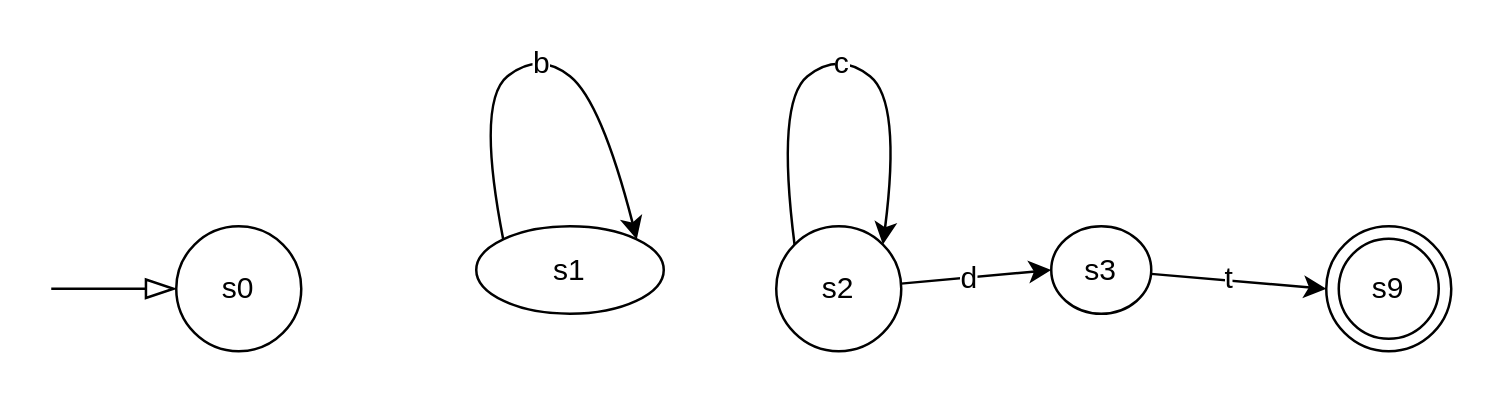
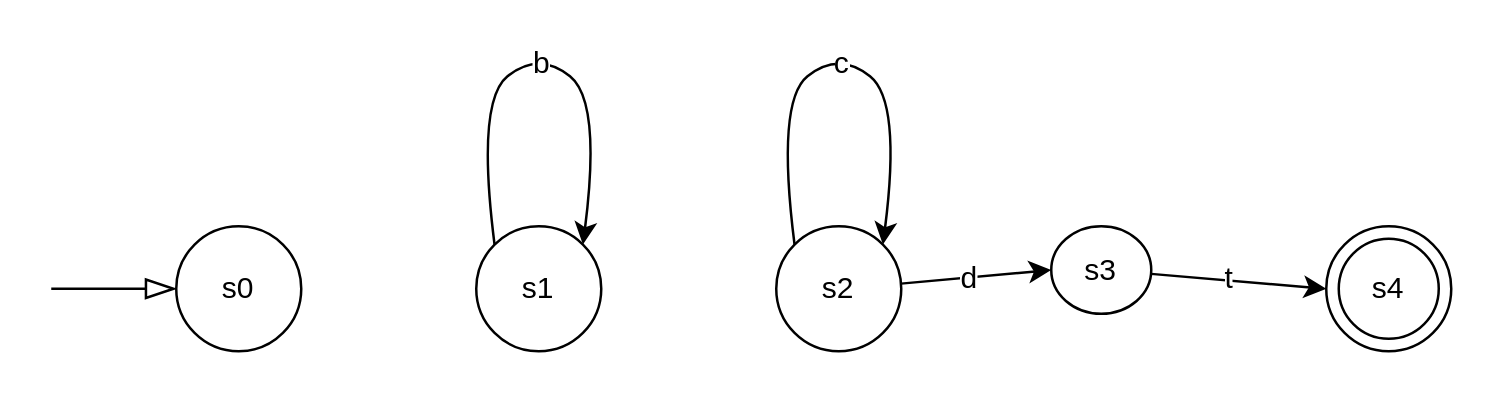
node "s1": size 188x88 -> 125x125
node "s9": label "s9" -> "s4"
